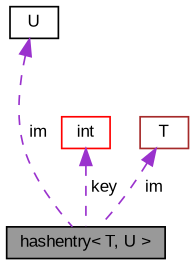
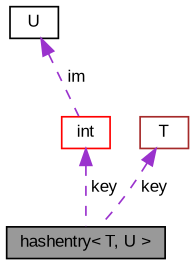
edge "hashentry< T, U >" -> "U": now "int" -> "U"
edge "hashentry< T, U >" -> "T": label " im" -> " key"
